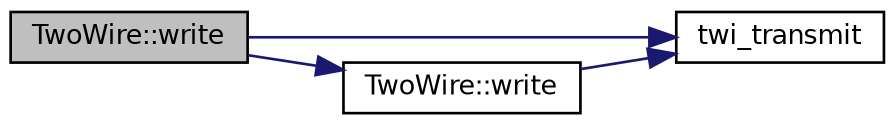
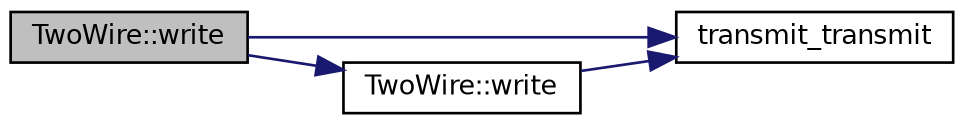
node "twi_transmit": label "twi_transmit" -> "transmit_transmit"
